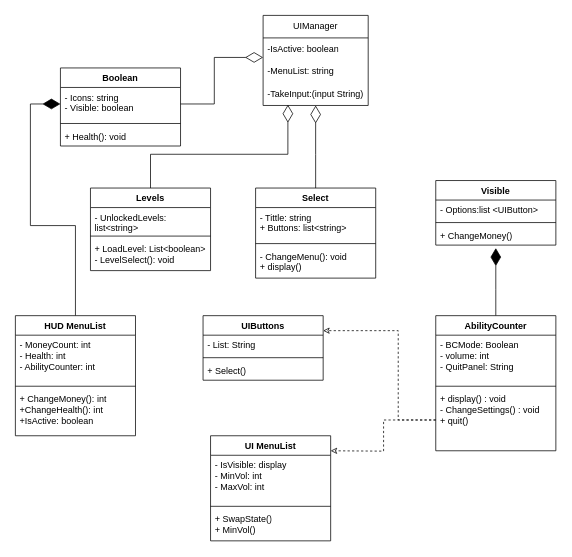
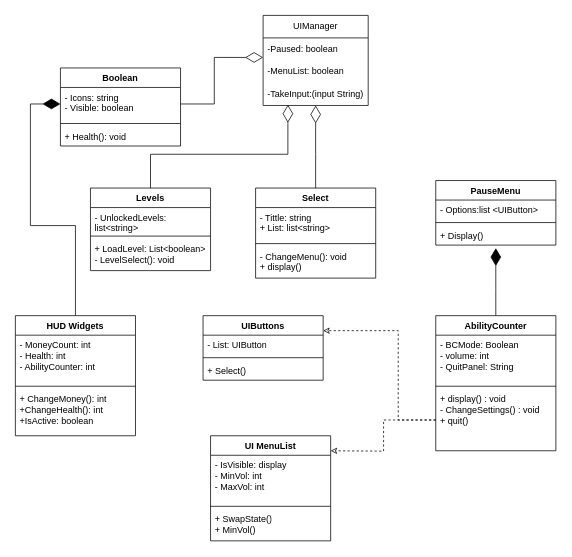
node "-IsActive: boolean": label "-IsActive: boolean" -> "-Paused: boolean"
node "-MenuList: string": label "-MenuList: string" -> "-MenuList: boolean"
node "Visible": label "Visible" -> "PauseMenu"
node "- Tittle: string + Buttons: list<string>": label "- Tittle: string + Buttons: list<string>" -> "- Tittle: string + List: list<string>"
node "+ ChangeMoney()": label "+ ChangeMoney()" -> "+ Display()"
node "HUD MenuList": label "HUD MenuList" -> "HUD Widgets"
node "- List: String": label "- List: String" -> "- List: UIButton"
